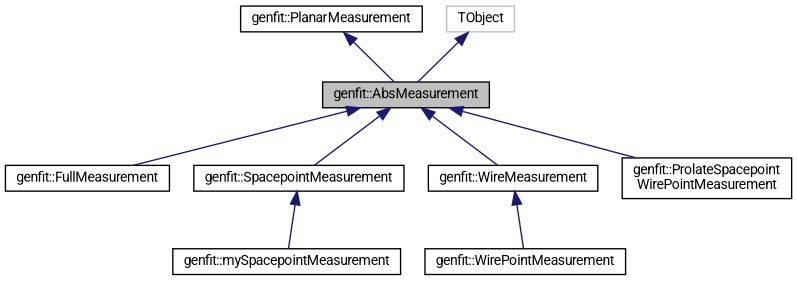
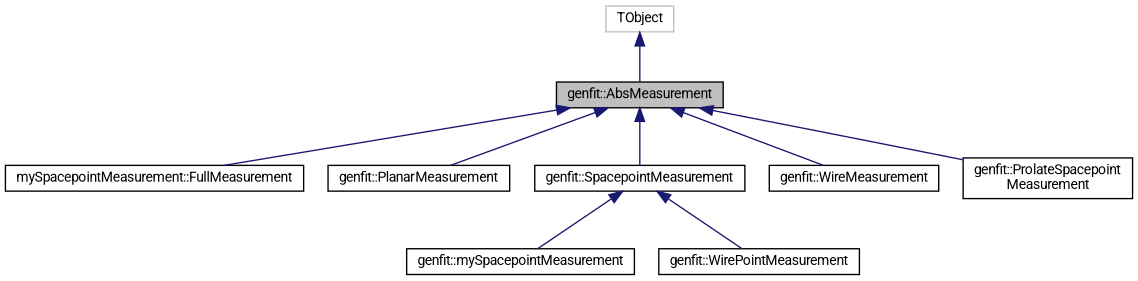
edge "genfit::AbsMeasurement" -> "genfit::PlanarMeasurement": reversed
node "genfit::FullMeasurement": label "genfit::FullMeasurement" -> "mySpacepointMeasurement::FullMeasurement"
node "genfit::ProlateSpacepoint WirePointMeasurement": label "genfit::ProlateSpacepoint WirePointMeasurement" -> "genfit::ProlateSpacepoint Measurement"
edge "genfit::WirePointMeasurement" -> "genfit::WireMeasurement": now "genfit::WirePointMeasurement" -> "genfit::SpacepointMeasurement"
